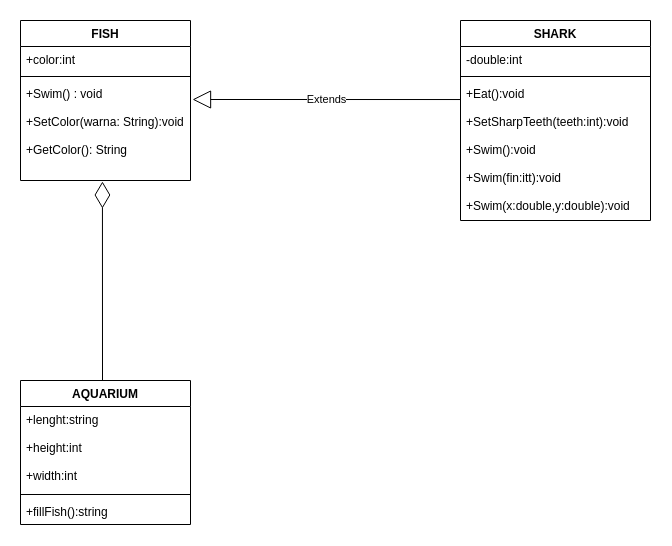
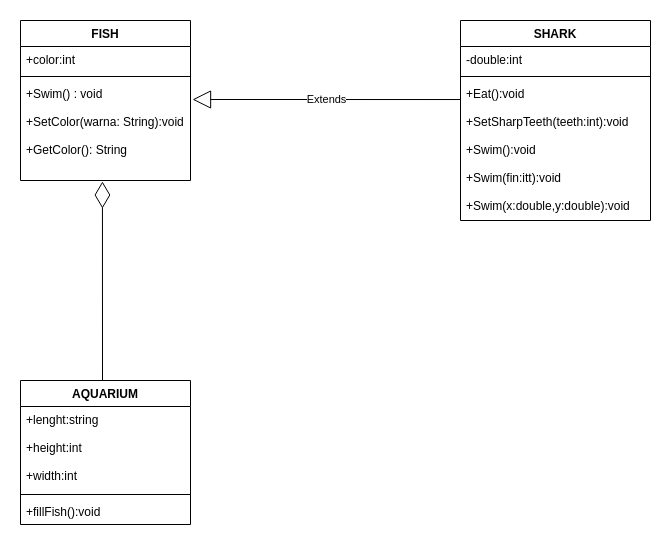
node "+fillFish():string": label "+fillFish():string" -> "+fillFish():void"
